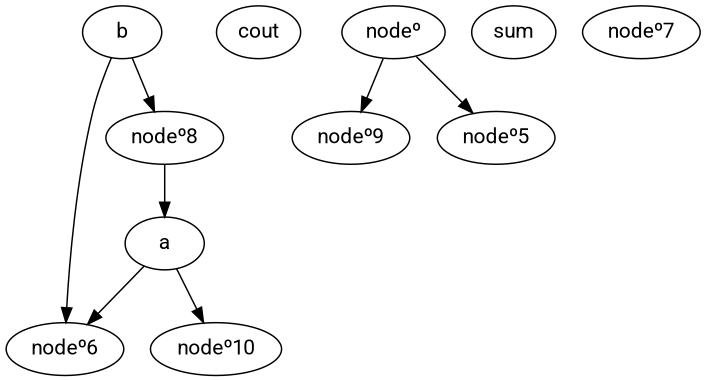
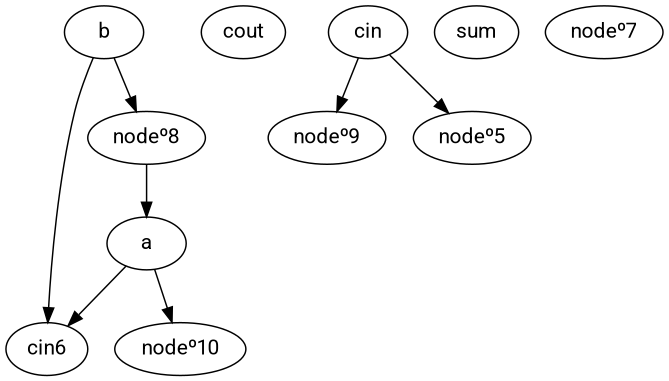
node "nodeº": label "nodeº" -> "cin"
node "nodeº6": label "nodeº6" -> "cin6"
